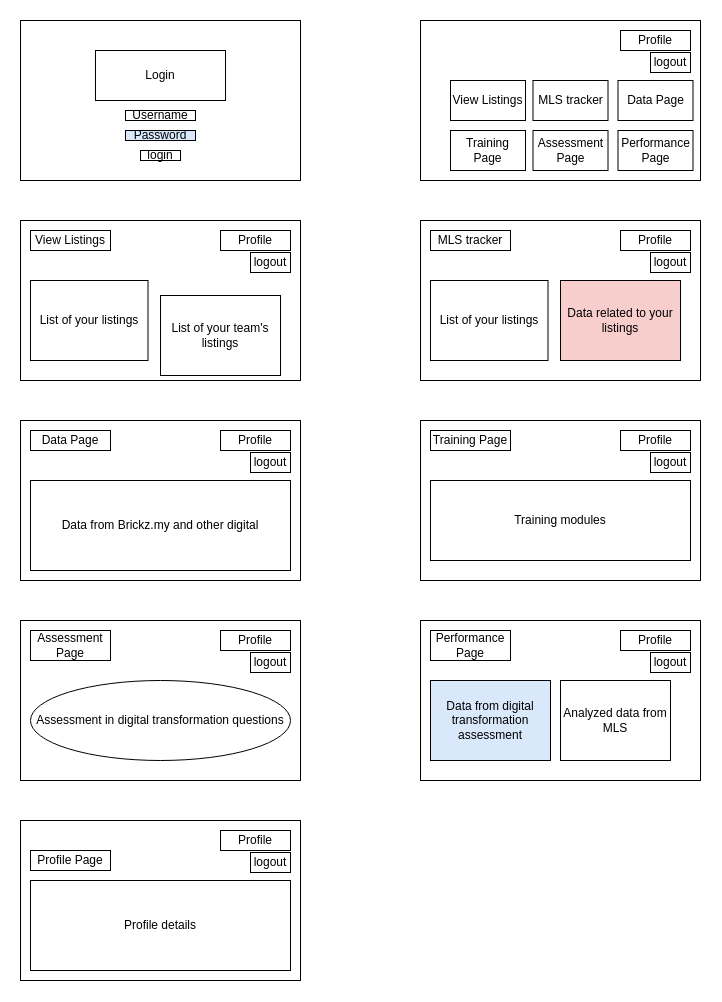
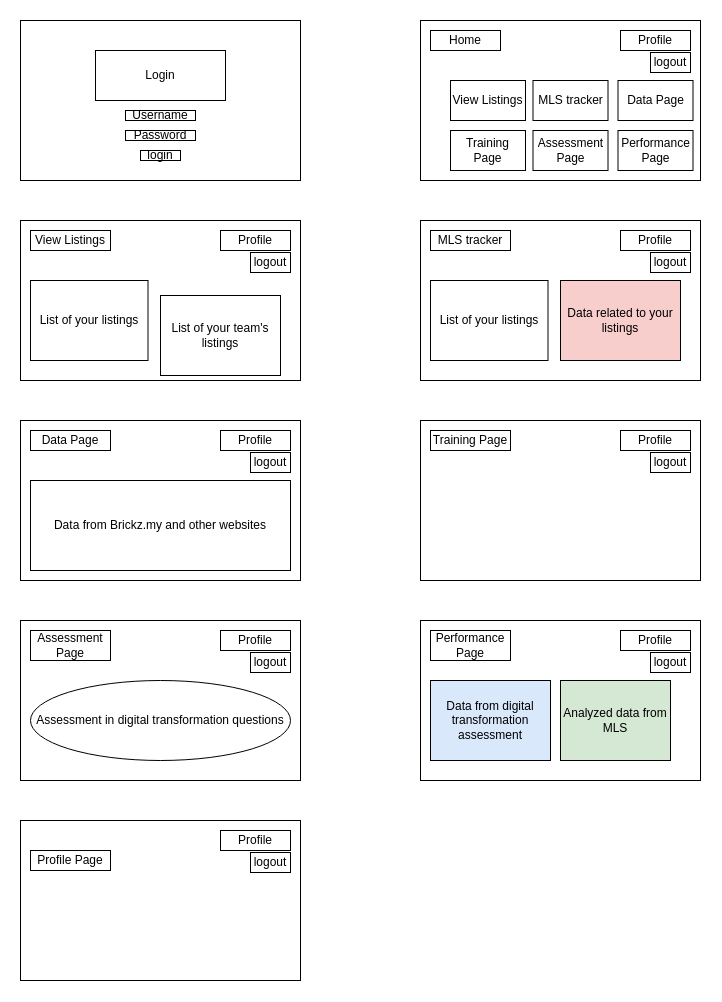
node "Home": added
node "Password": fillcolor #dae8fc -> #ffffff
node "Training modules": removed
node "Data from Brickz.my and other digital": label "Data from Brickz.my and other digital" -> "Data from Brickz.my and other websites"
node "Analyzed data from MLS": fillcolor #ffffff -> #d5e8d4
node "Profile details": removed
